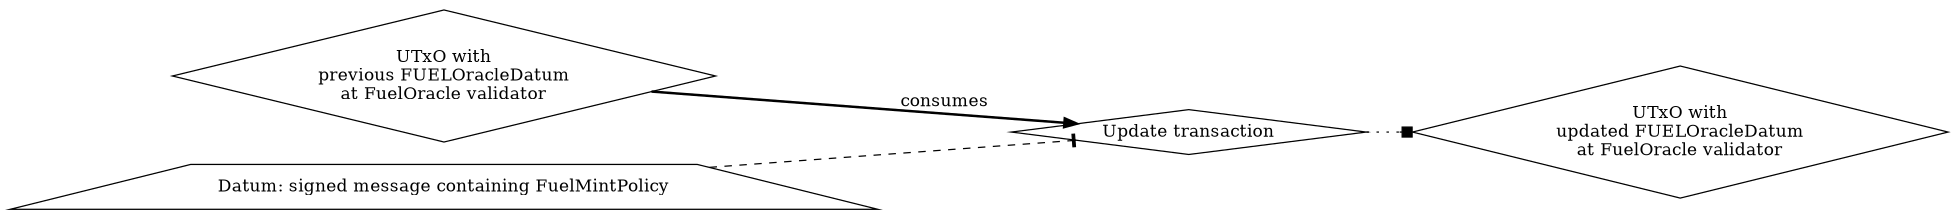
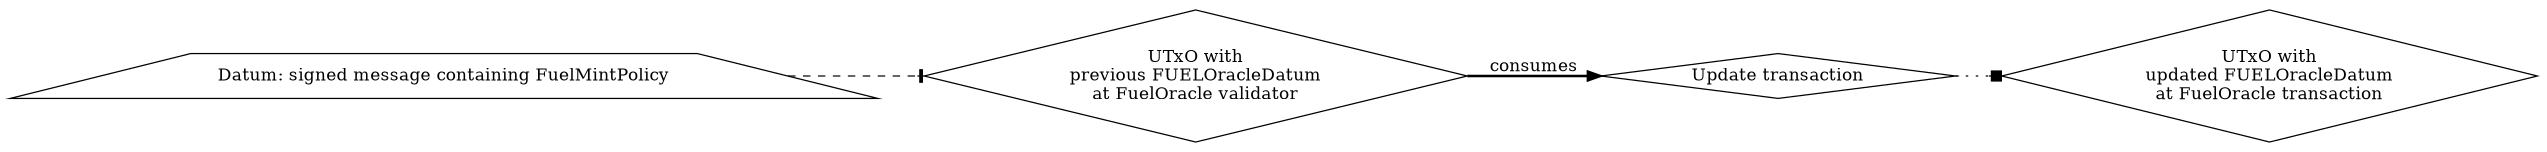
node "UTxO with updated FUELOracleDatum at FuelOracle validator": label "UTxO with updated FUELOracleDatum at FuelOracle validator" -> "UTxO with updated FUELOracleDatum at FuelOracle transaction"
edge "Datum: signed message containing FuelMintPolicy" -> "Update transaction": now "Datum: signed message containing FuelMintPolicy" -> "UTxO with previous FUELOracleDatum at FuelOracle validator"
